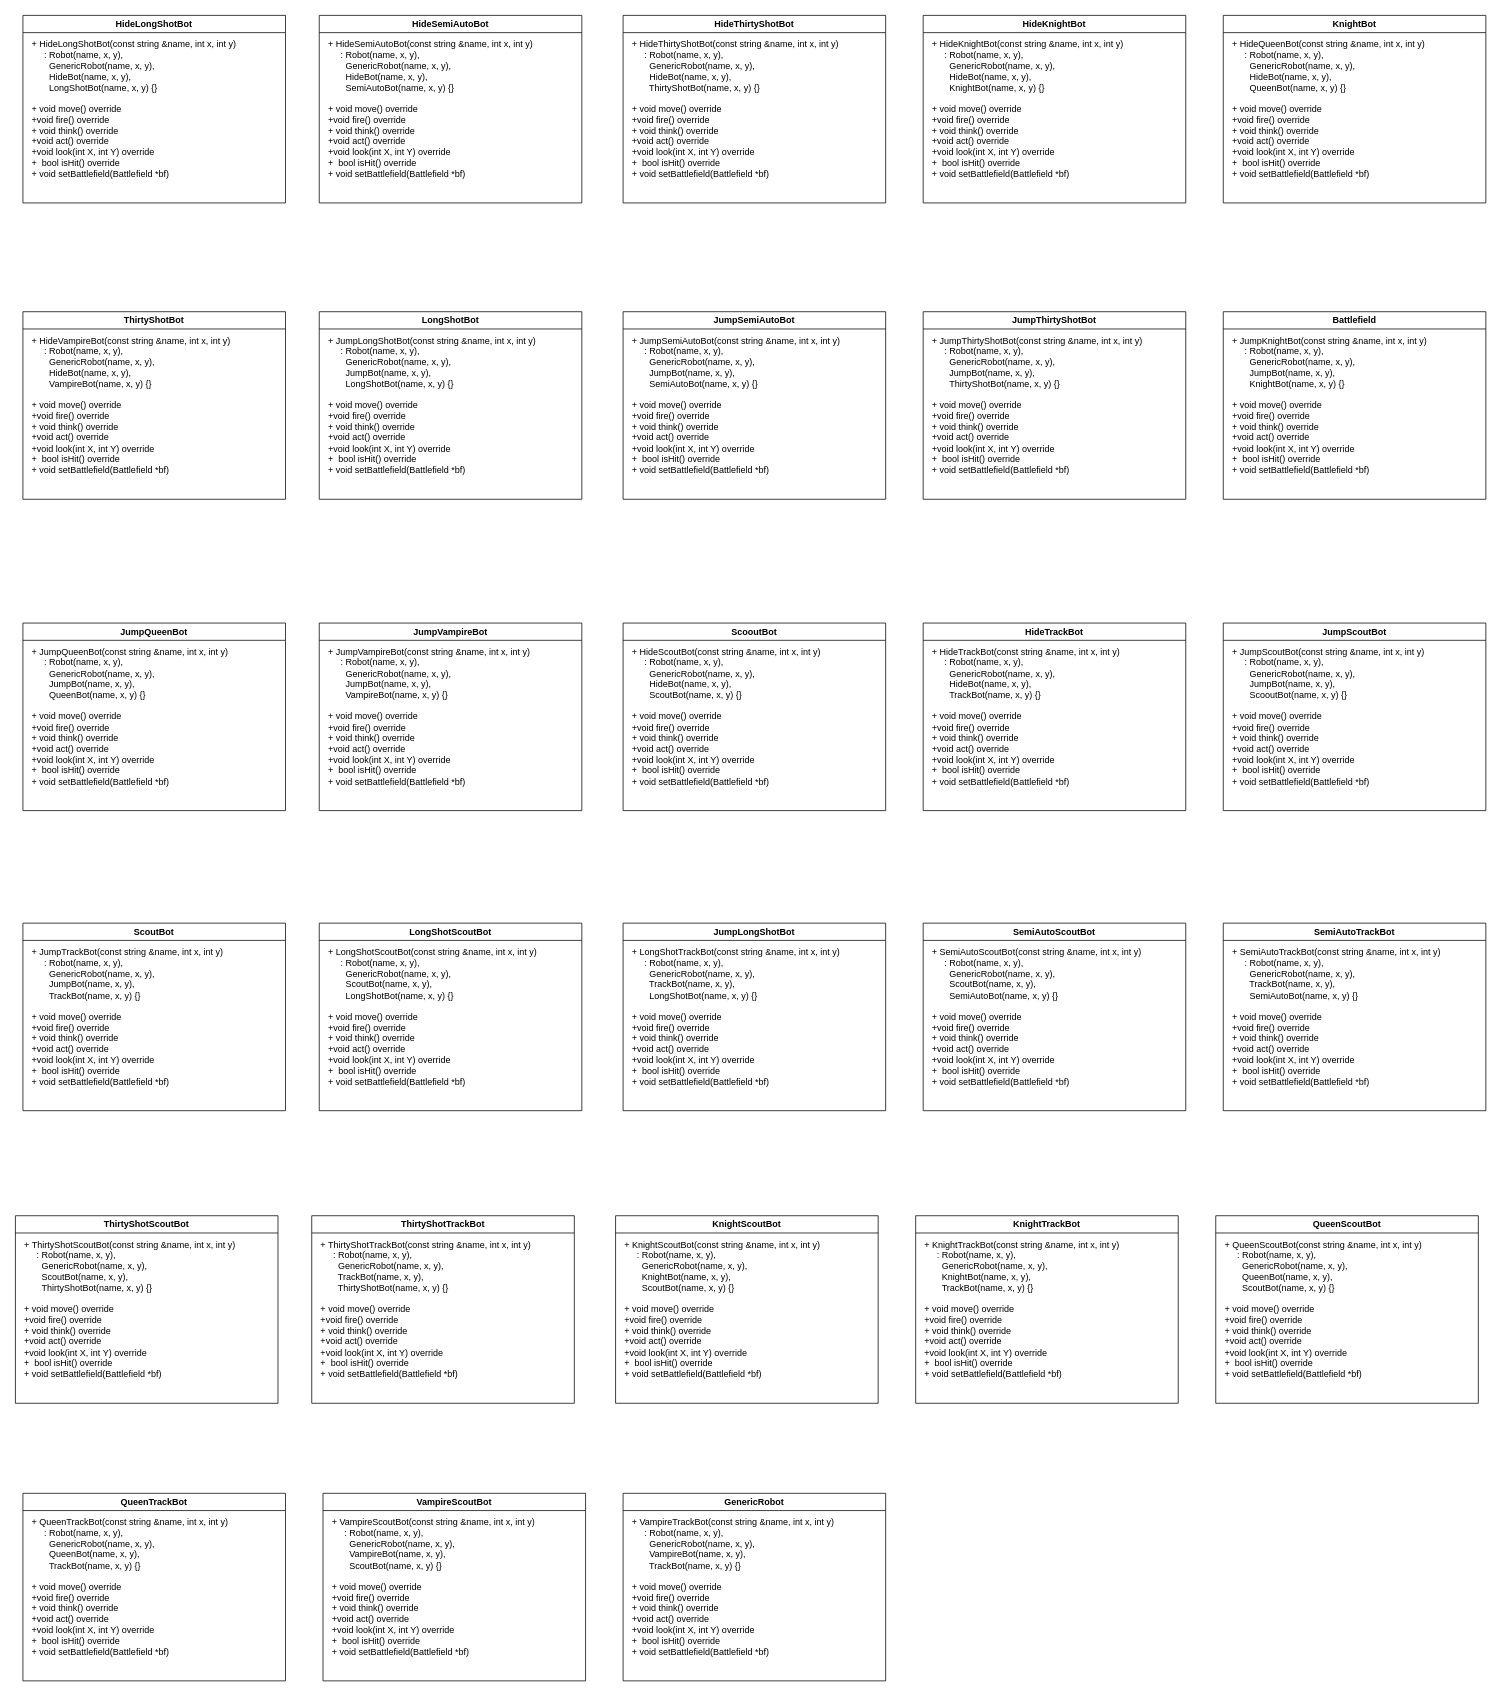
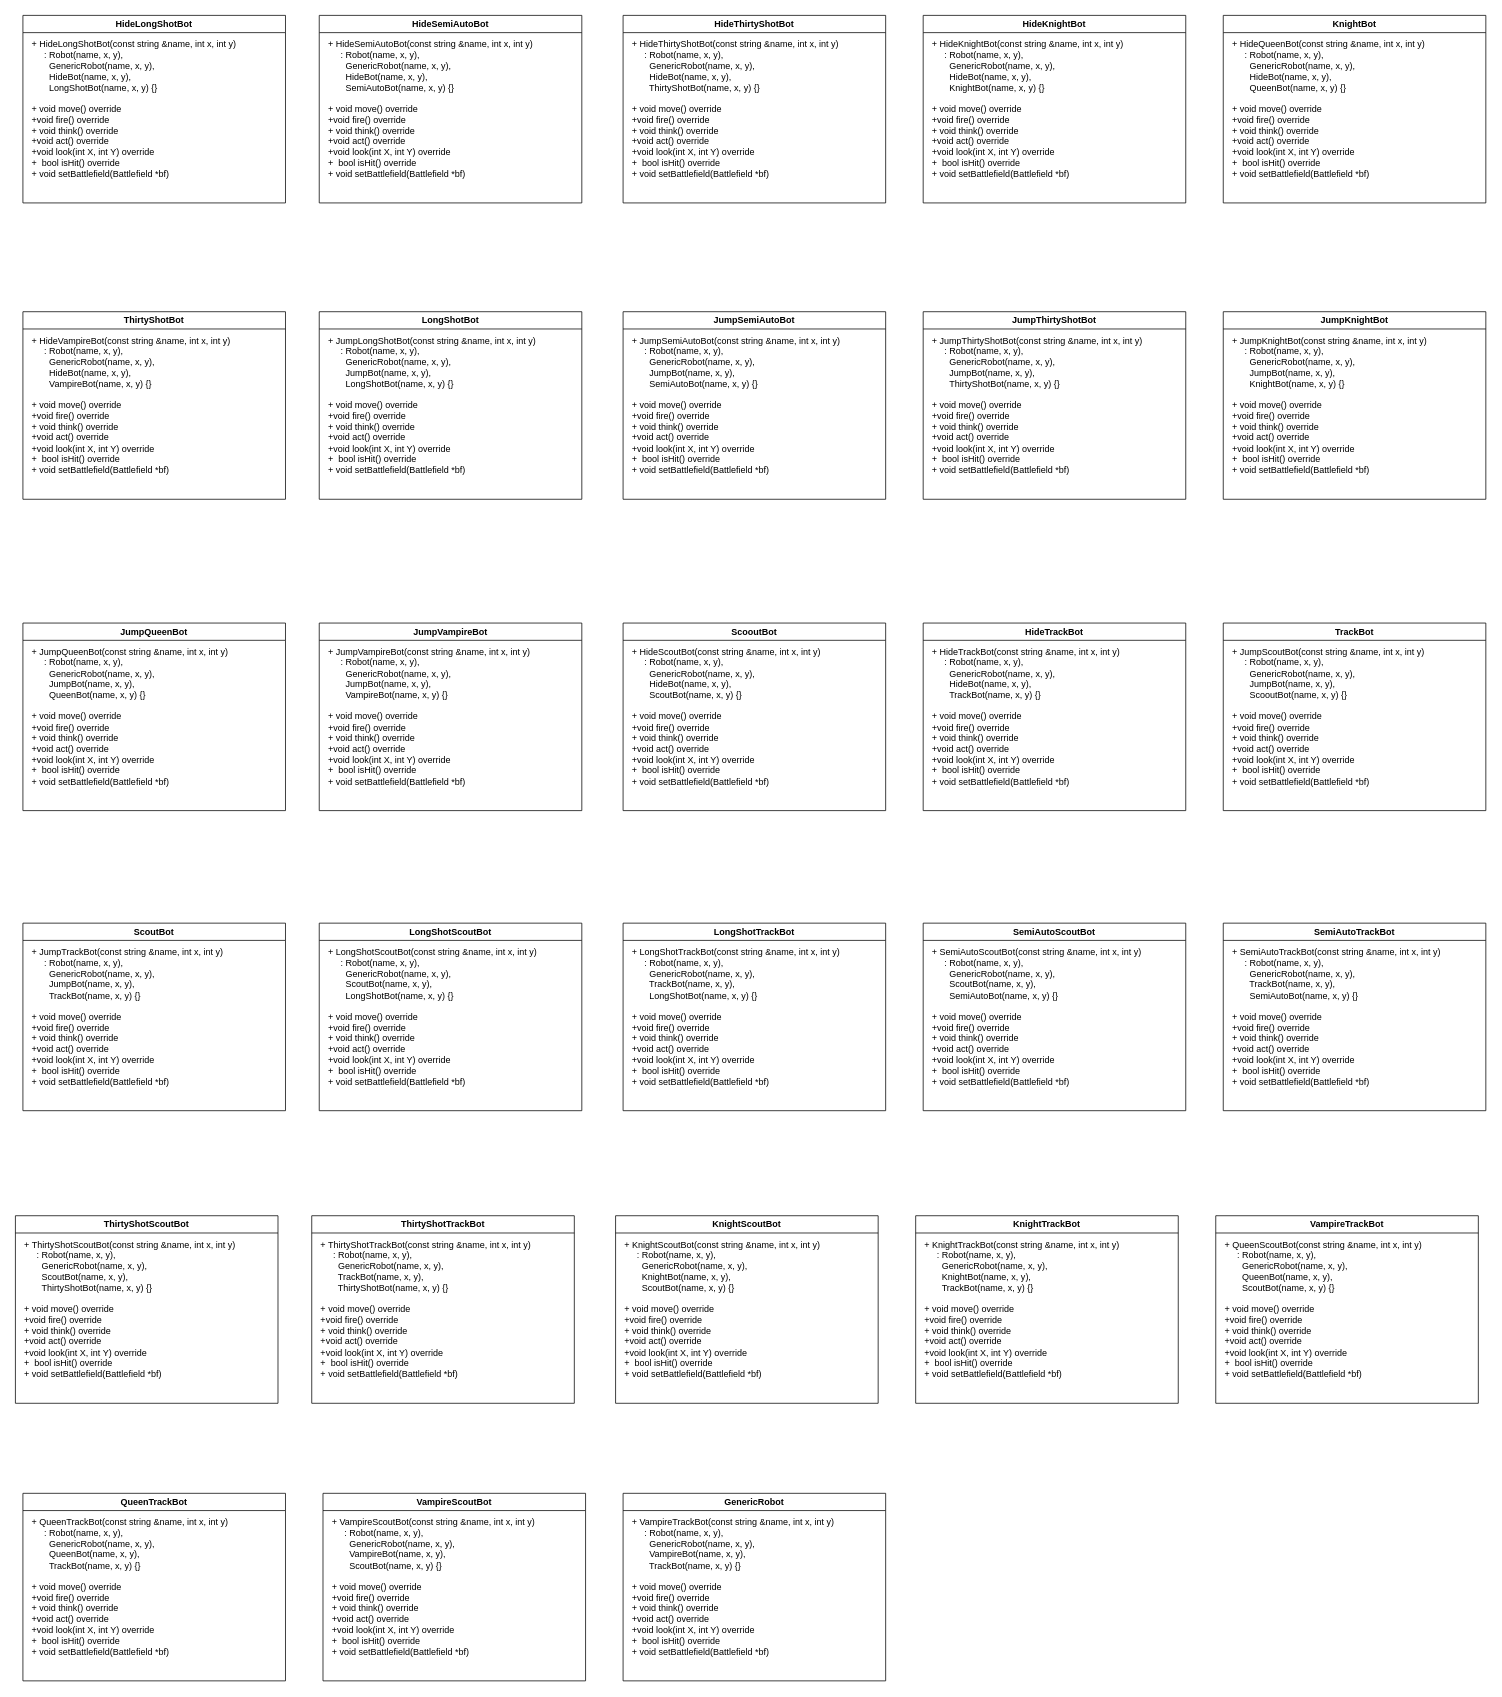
node "Battlefield": label "Battlefield" -> "JumpKnightBot"
node "JumpScoutBot": label "JumpScoutBot" -> "TrackBot"
node "JumpLongShotBot": label "JumpLongShotBot" -> "LongShotTrackBot"
node "QueenScoutBot": label "QueenScoutBot" -> "VampireTrackBot"
